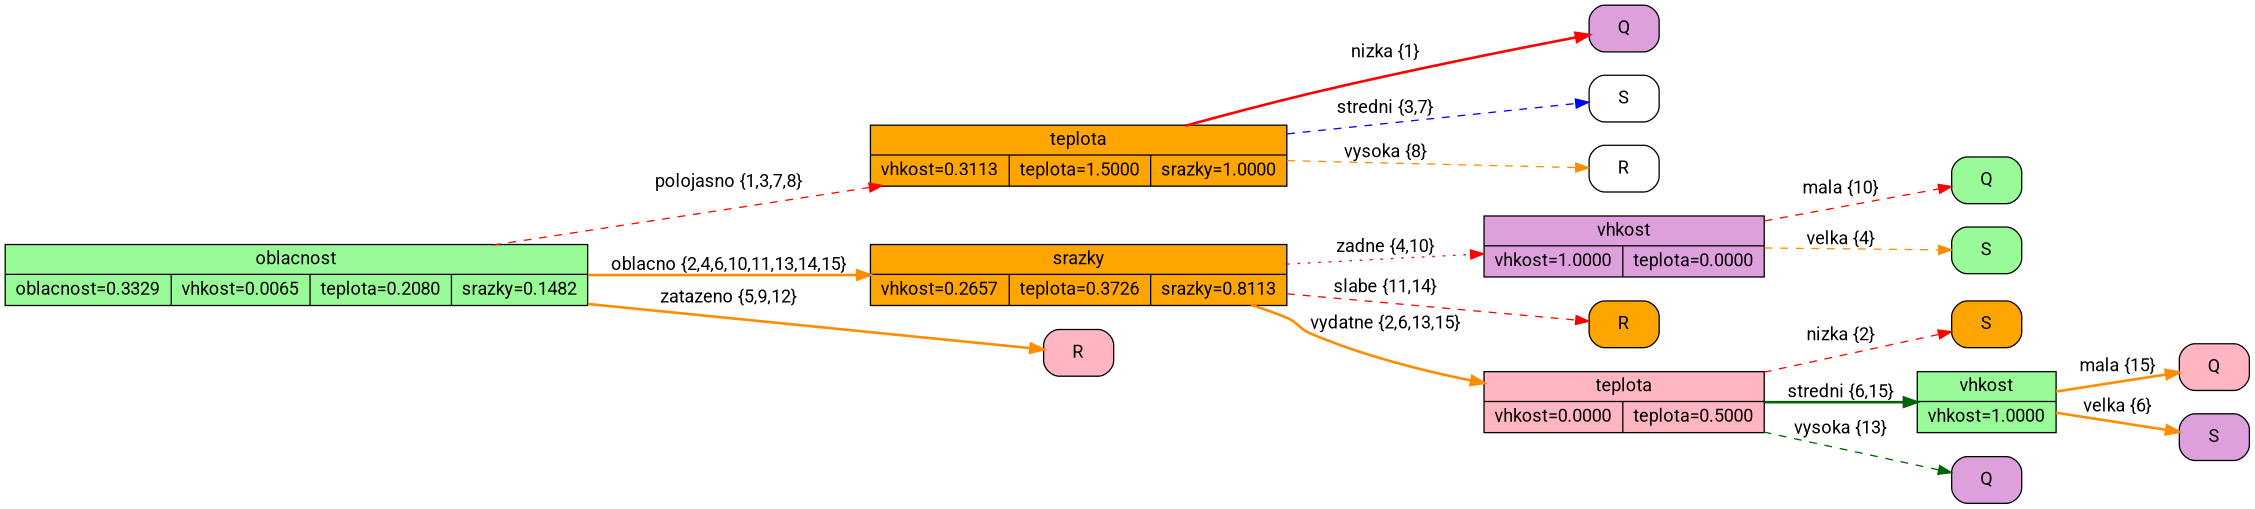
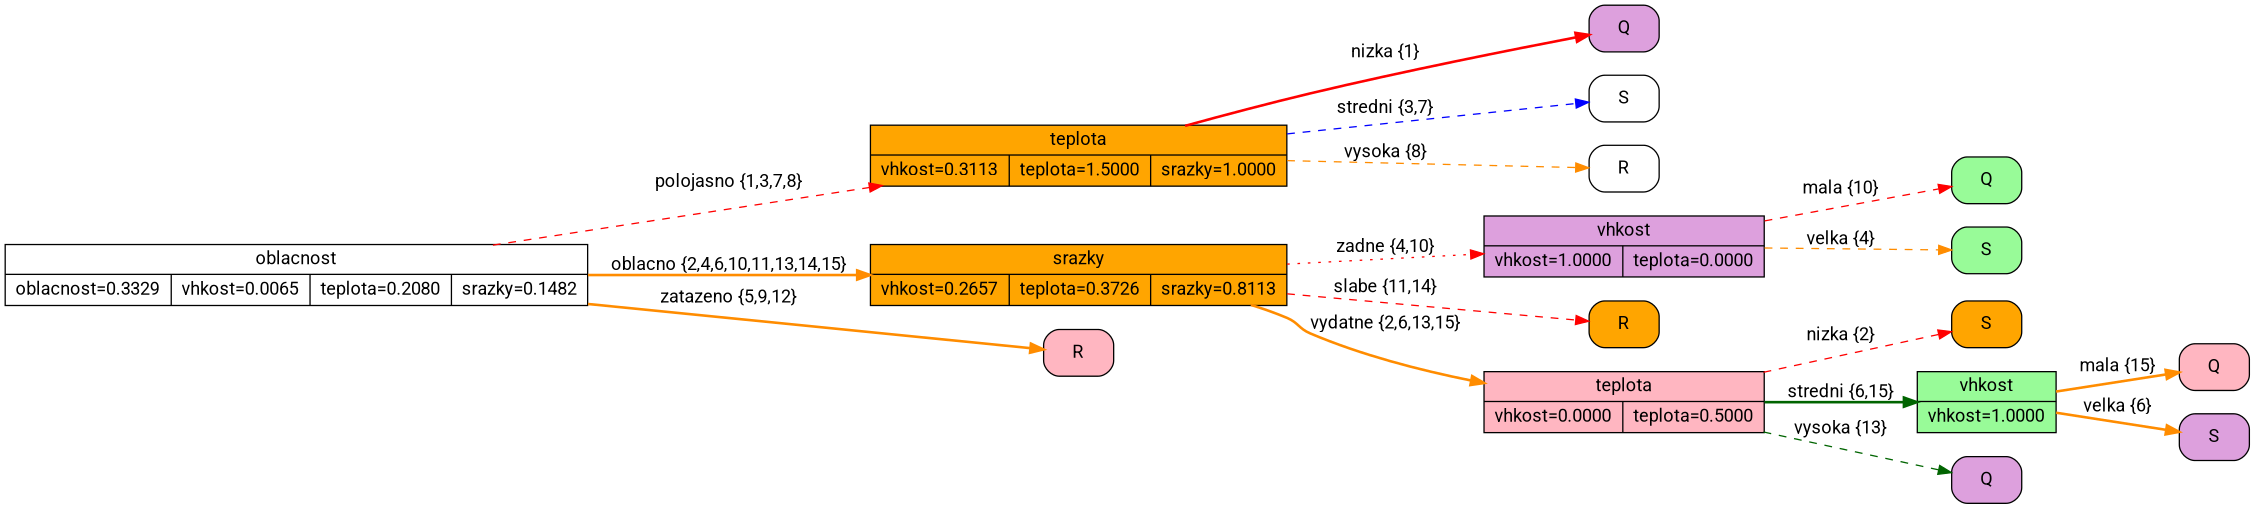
node "oblacnost": fillcolor palegreen -> white
